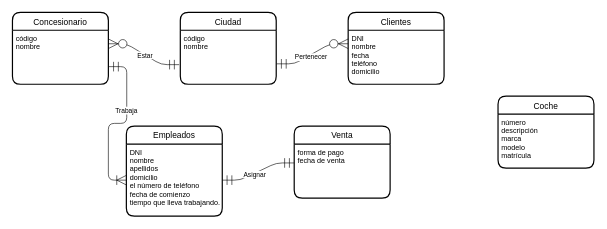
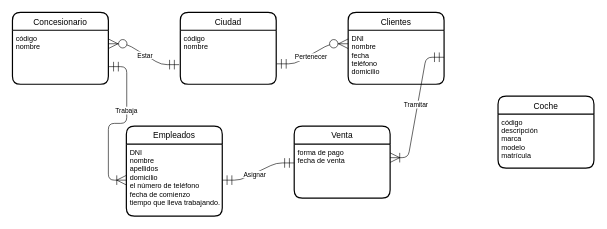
edge "DNI nombre fecha teléfono domicilio" -- "forma de pago fecha de venta": added, label "Tramitar"
node "número descripción marca modelo matrícula": label "número descripción marca modelo matrícula" -> "código descripción marca modelo matrícula"
